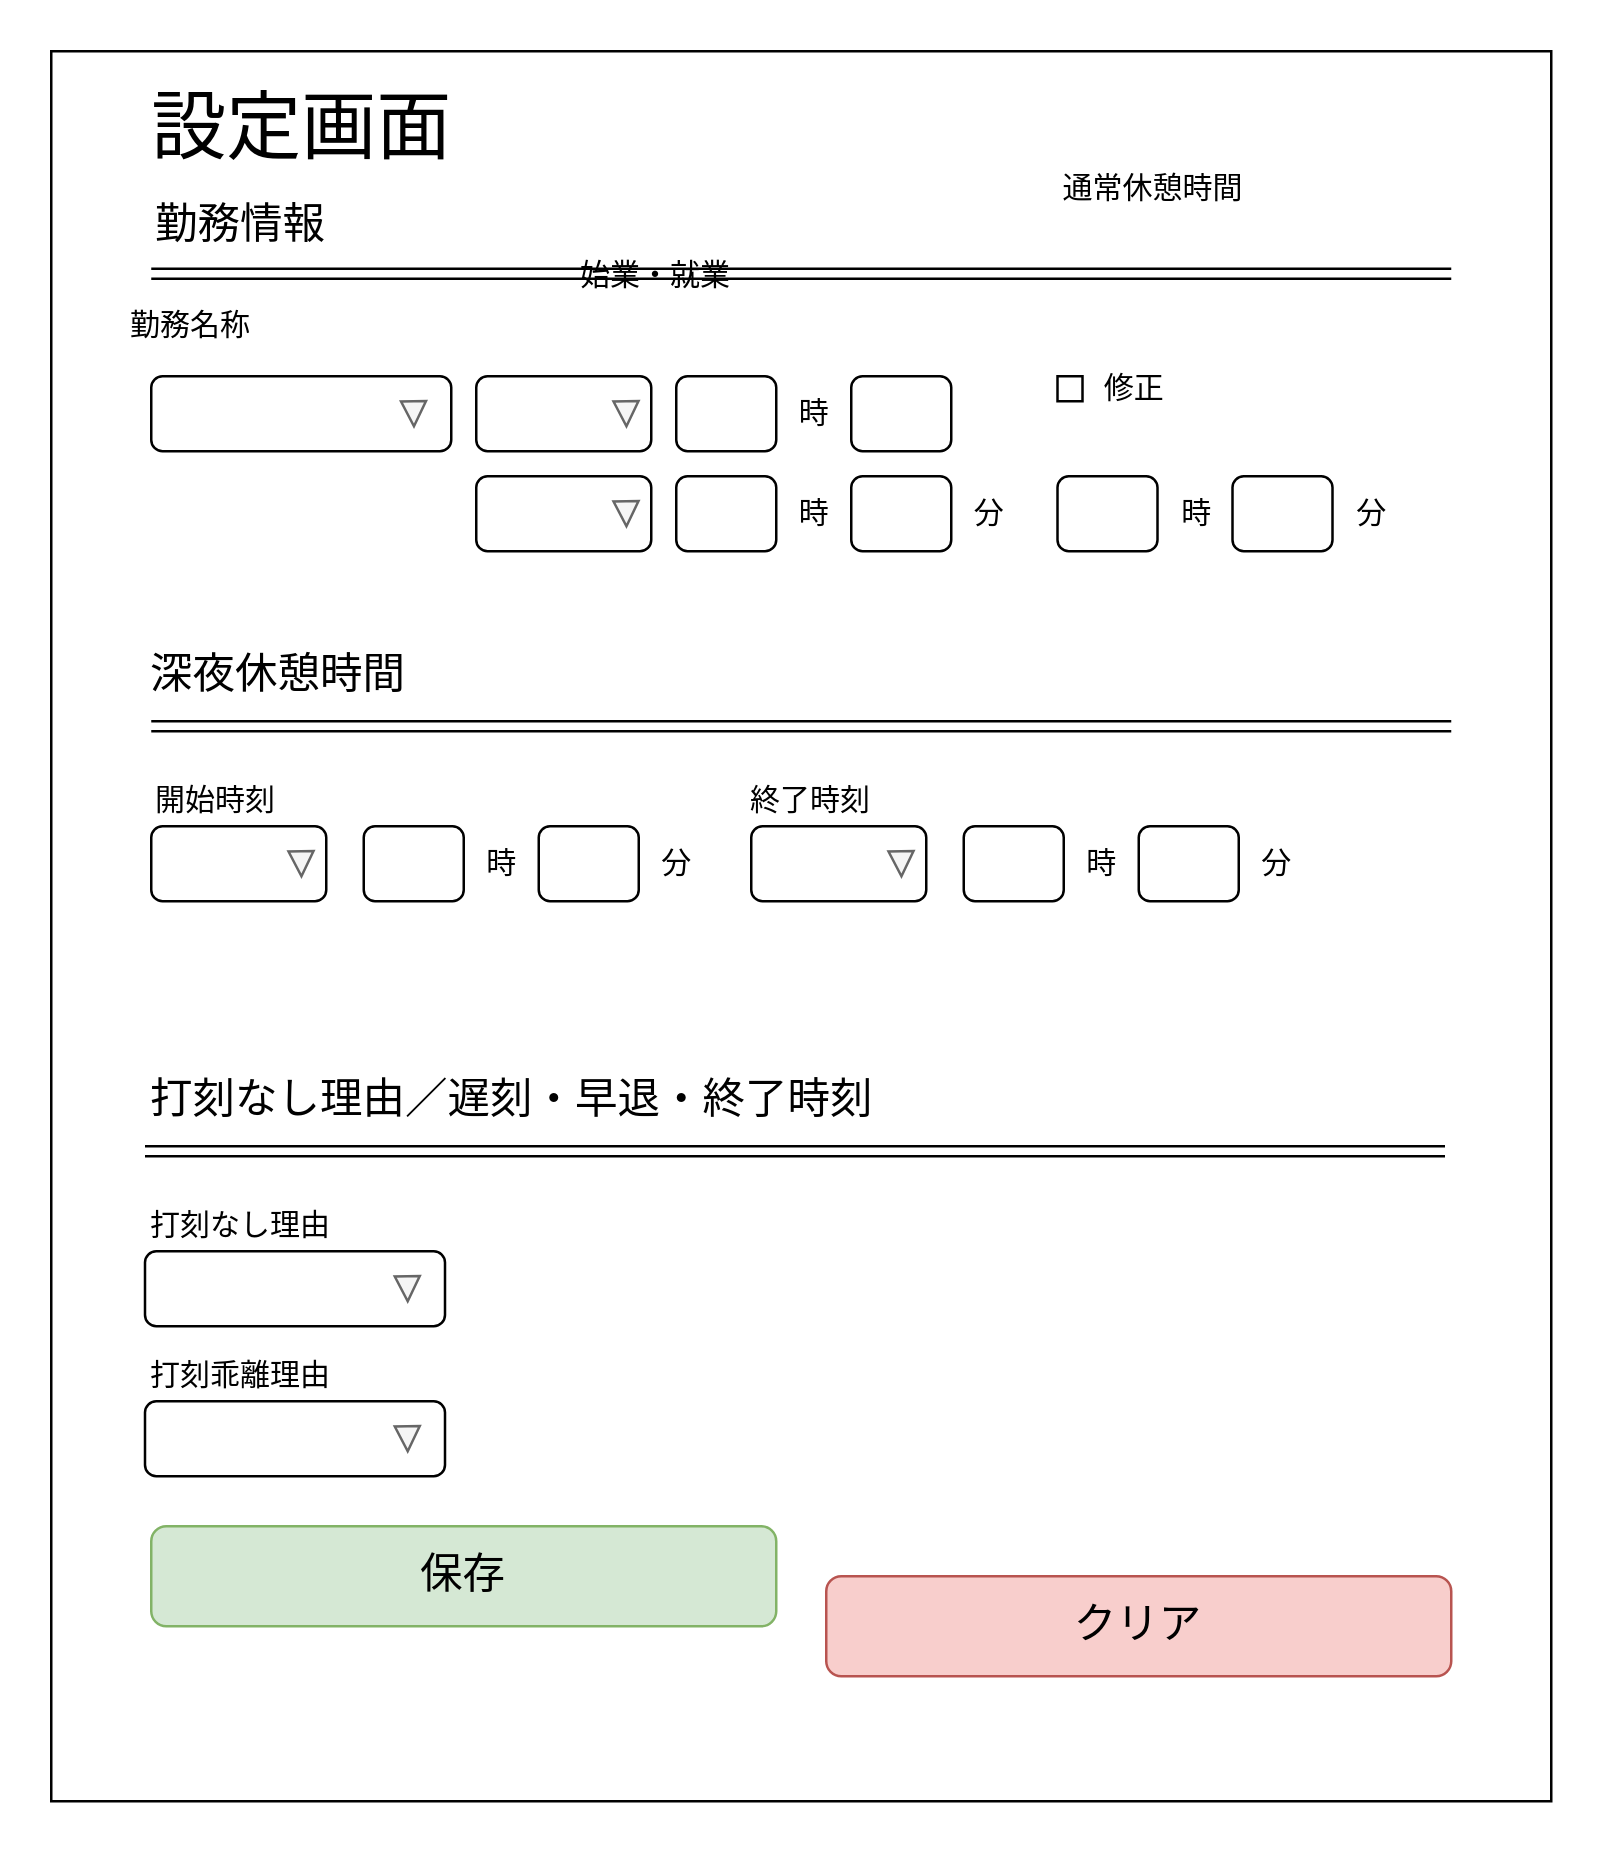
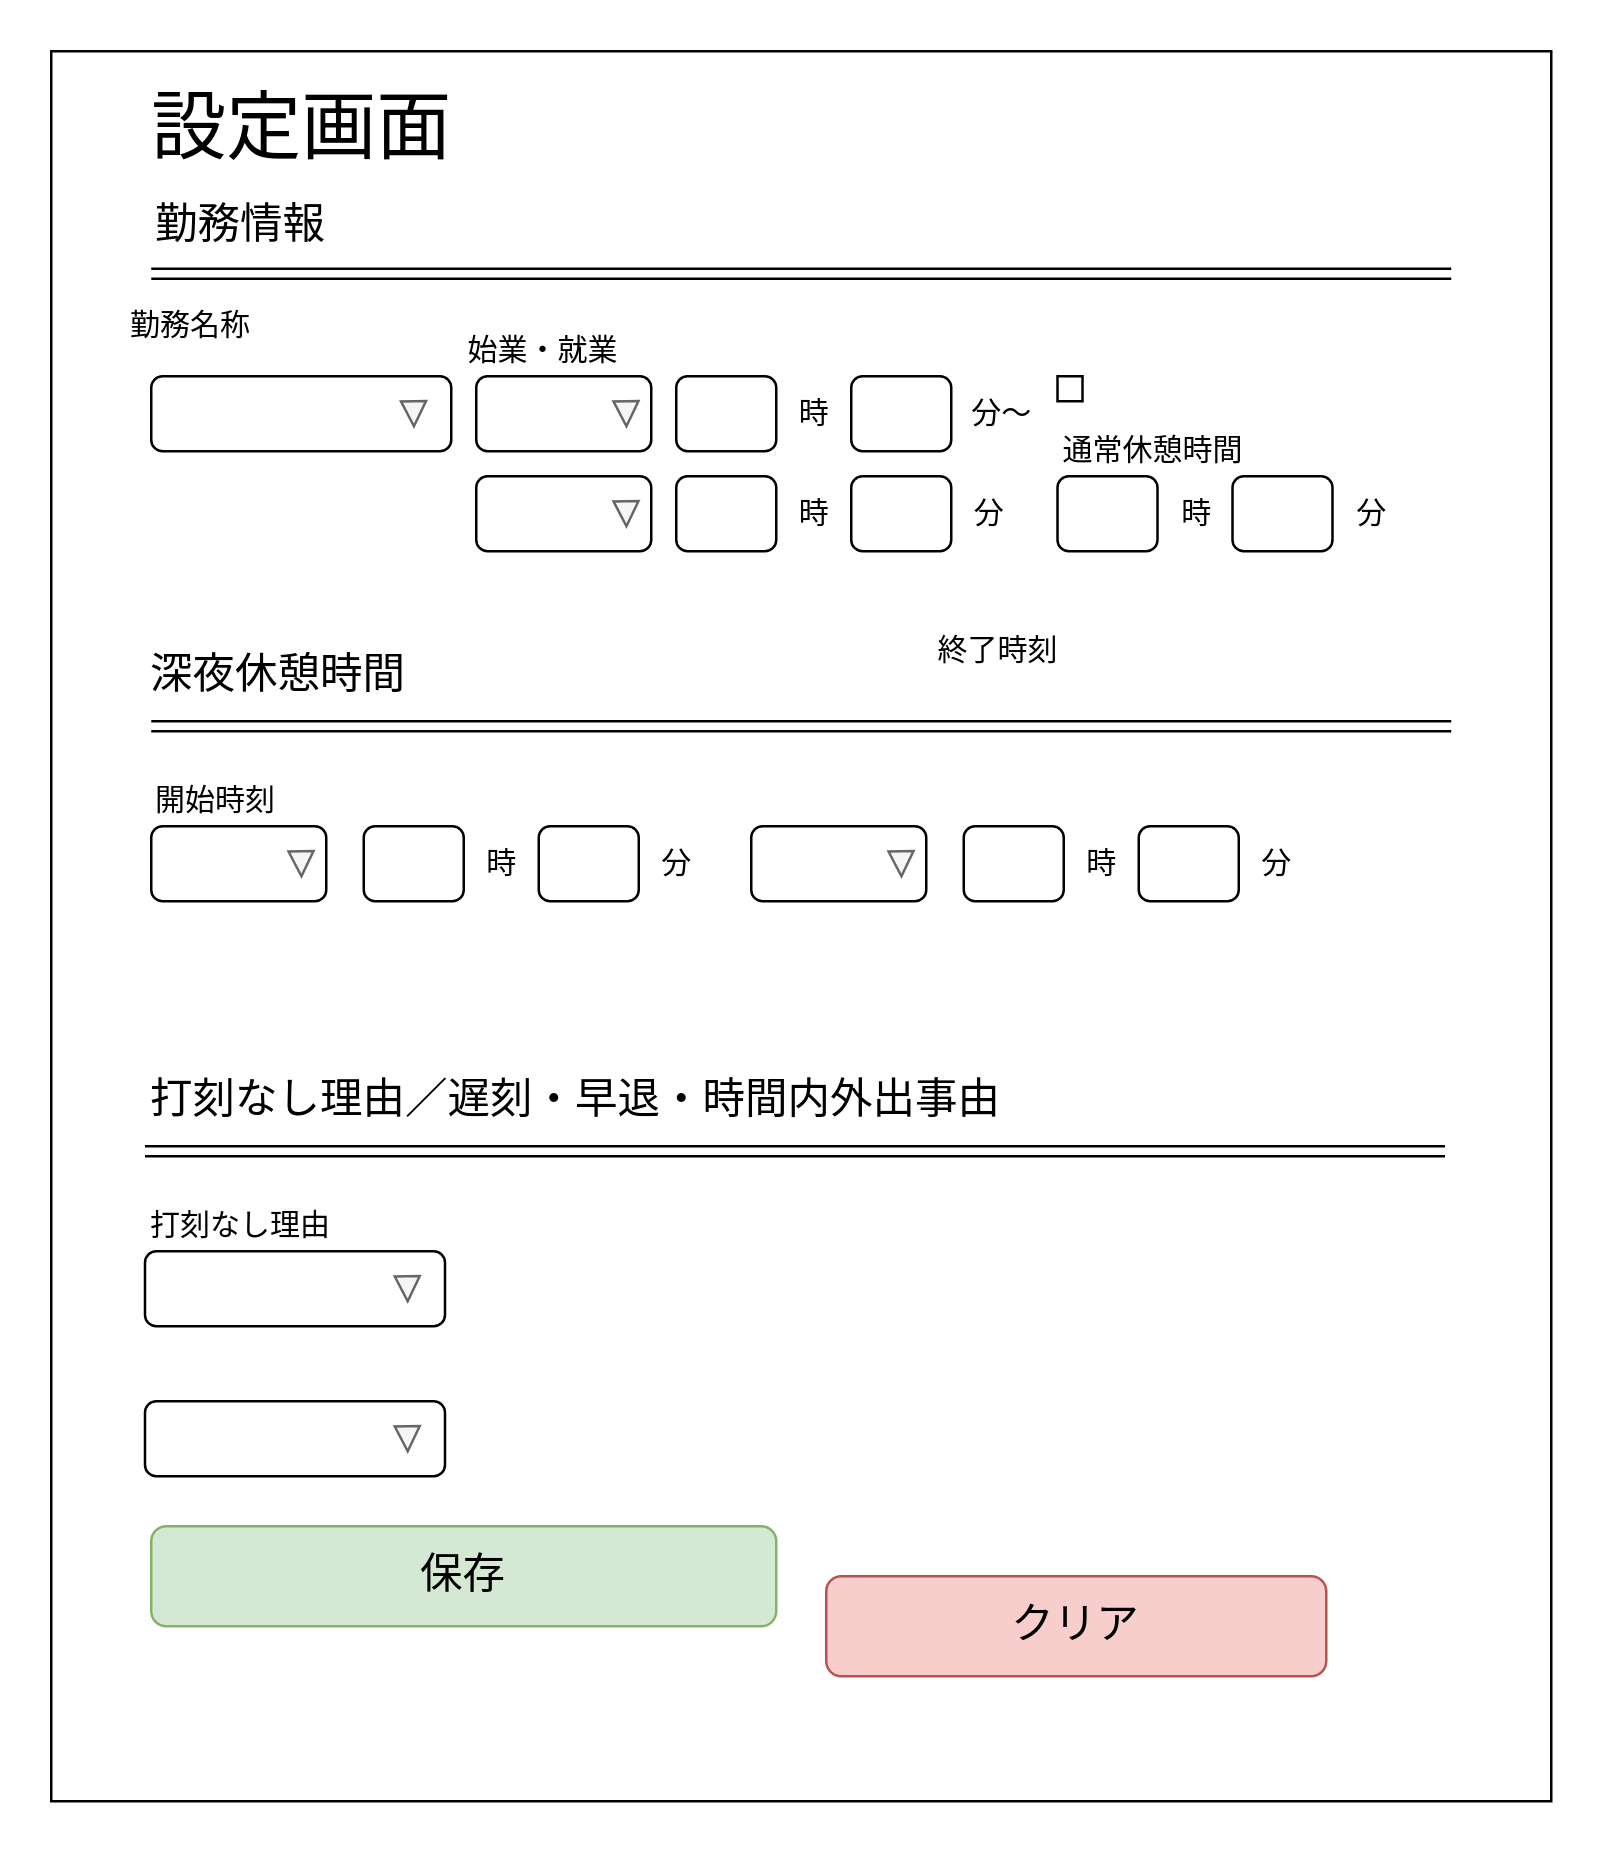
node "通常休憩時間": moved (1170, 189) -> (1170, 451)
node "始業・就業": moved (726, 276) -> (614, 351)
node "修正": removed
node "分～": added
node "終了時刻": moved (820, 801) -> (1008, 651)
node "打刻なし理由／遅刻・早退・終了時刻": label "打刻なし理由／遅刻・早退・終了時刻" -> "打刻なし理由／遅刻・早退・時間内外出事由"
node "打刻乖離理由": removed
node "クリア": size 625x100 -> 500x100
